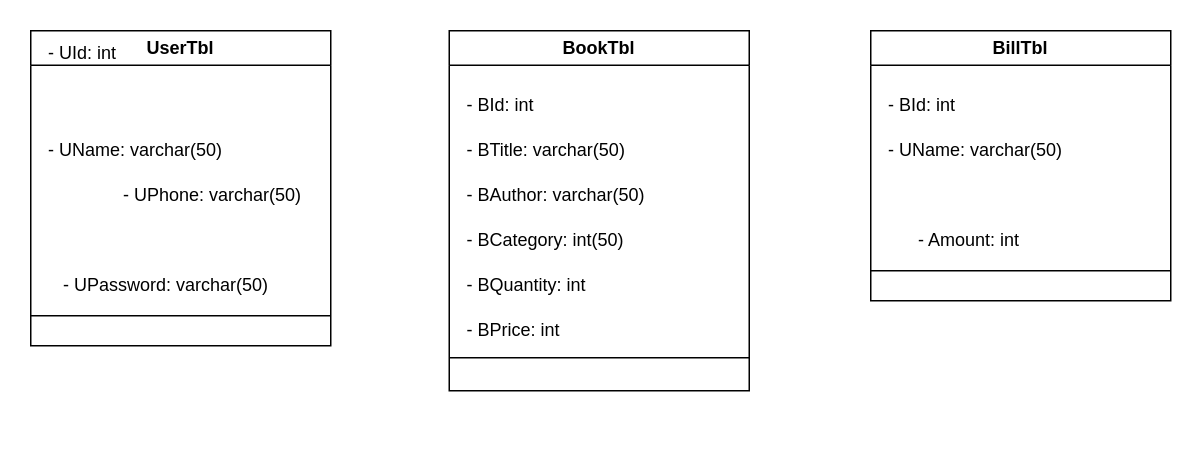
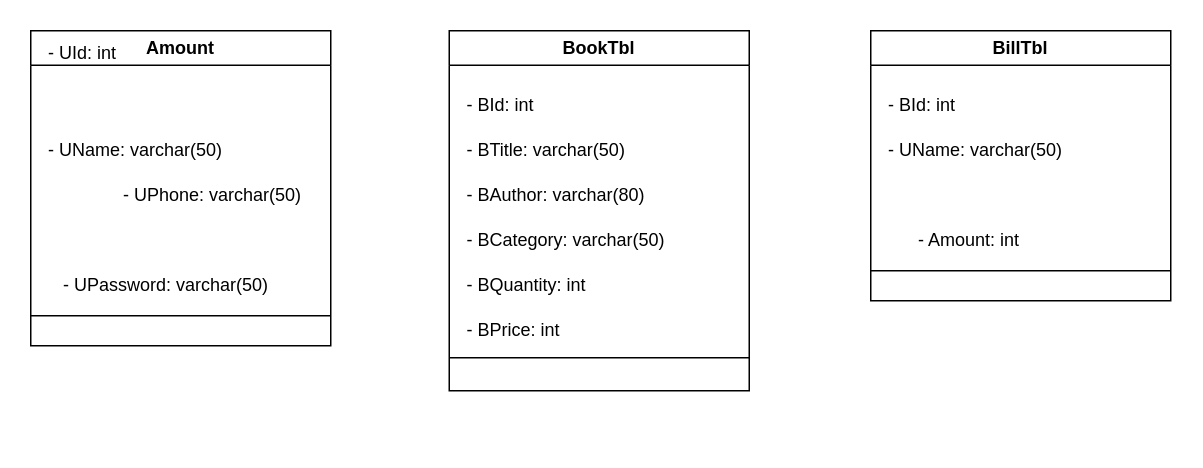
node "UserTbl": label "UserTbl" -> "Amount"
node "- BAuthor: varchar(50)": label "- BAuthor: varchar(50)" -> "- BAuthor: varchar(80)"
node "- BCategory: int(50)": label "- BCategory: int(50)" -> "- BCategory: varchar(50)"
